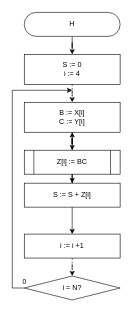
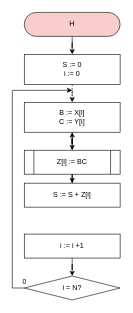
node "Н": fillcolor #ffffff -> #f8cecc
node "S := 0 i := 4": label "S := 0 i := 4" -> "S := 0 i := 0"
edge "S := S + Z[i]" -> "i := i +1": removed
edge "i := i +1" -> "i = N?": style dashed -> solid
